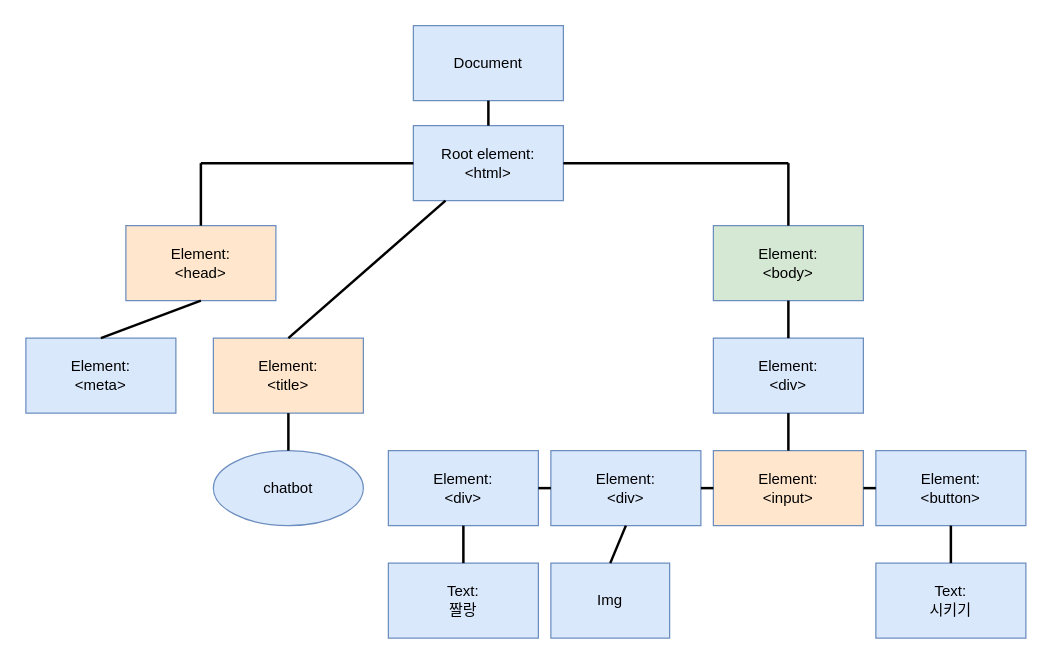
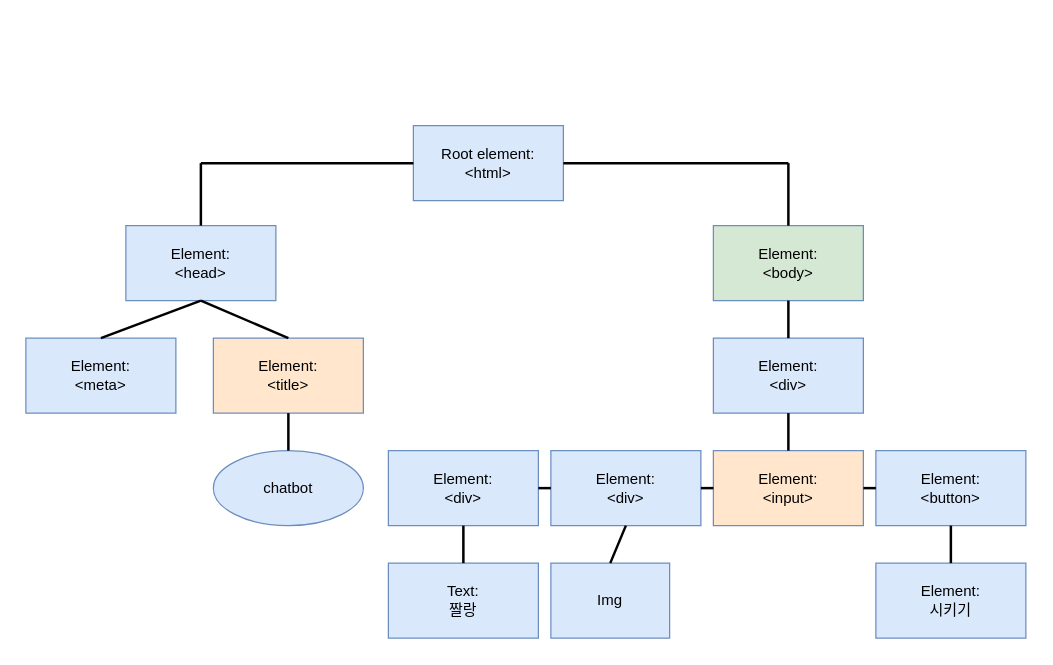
node "Document": removed
edge "Document" -- "Root element: <html>": removed
node "Element: <head>": fillcolor #ffe6cc -> #dae8fc
edge "Root element: <html>" -- "Element: <title>": now "Element: <head>" -- "Element: <title>"
node "Text: 시키기": label "Text: 시키기" -> "Element: 시키기"
